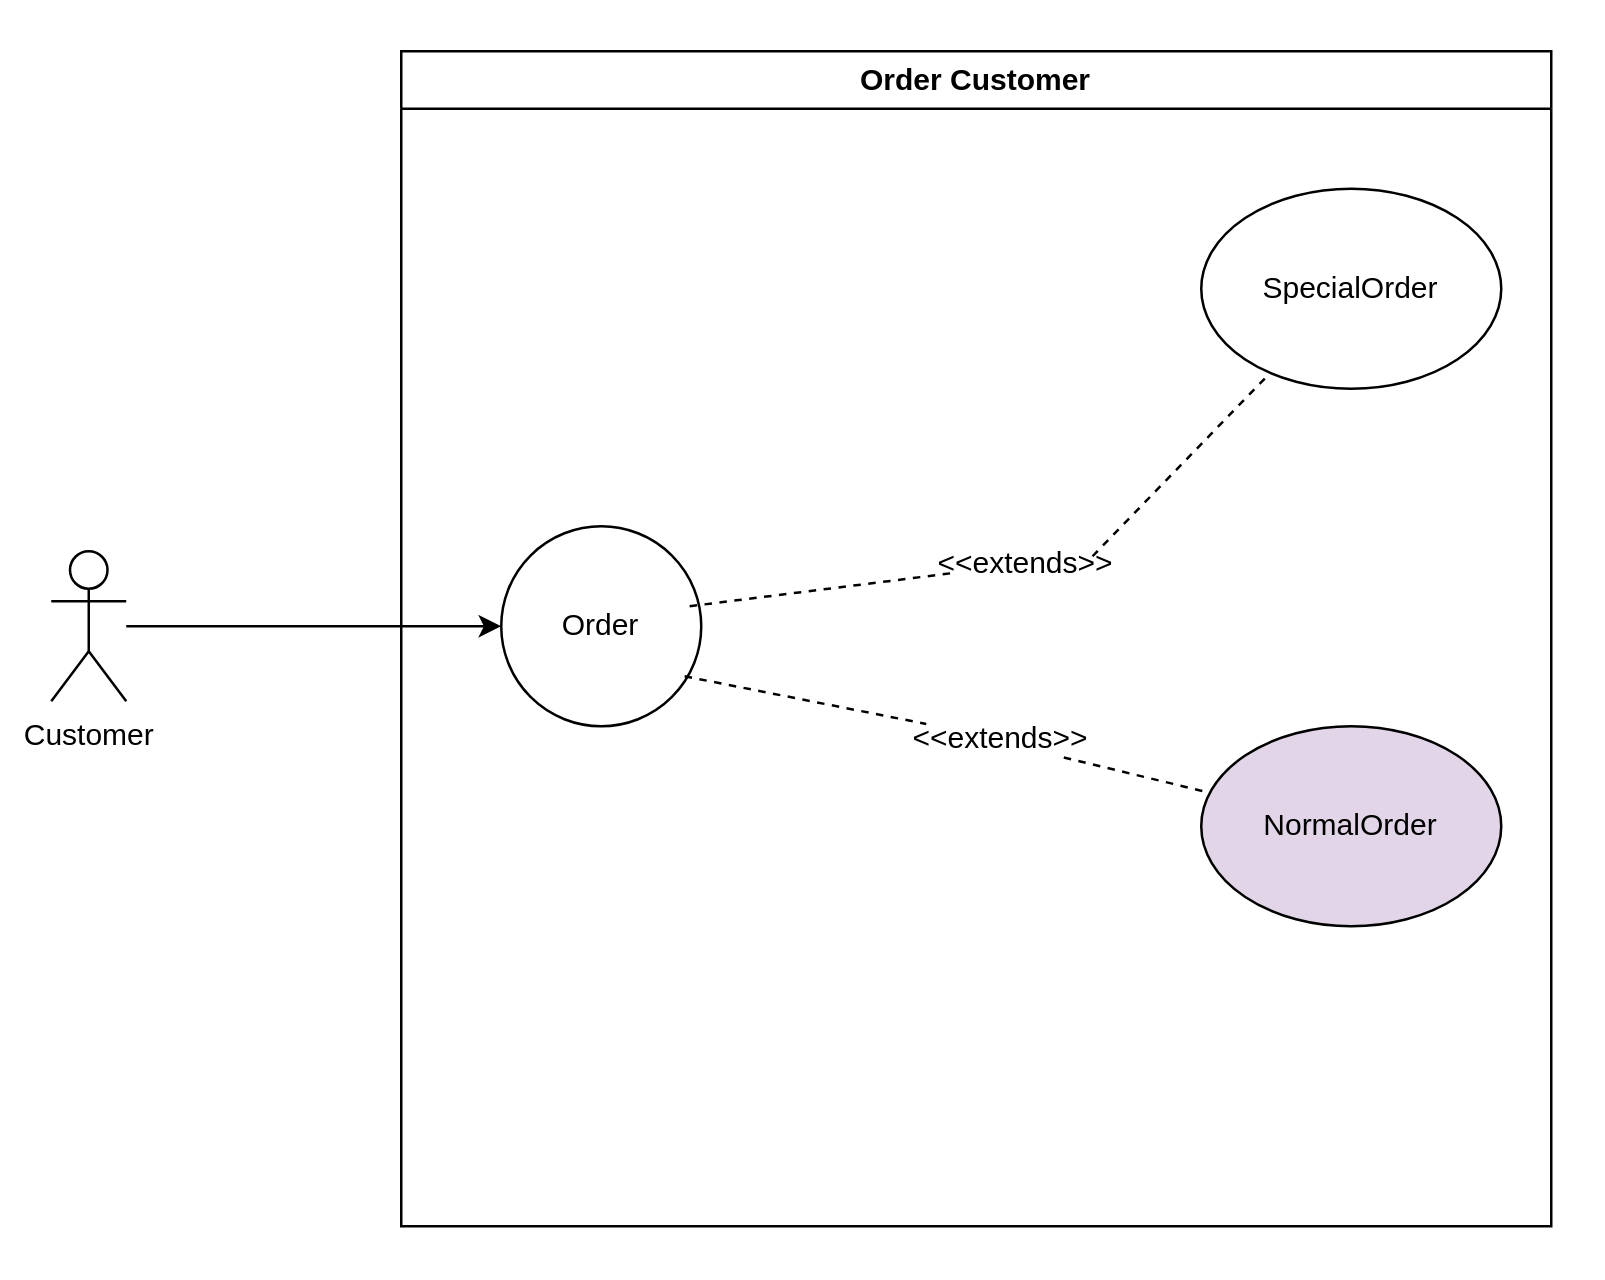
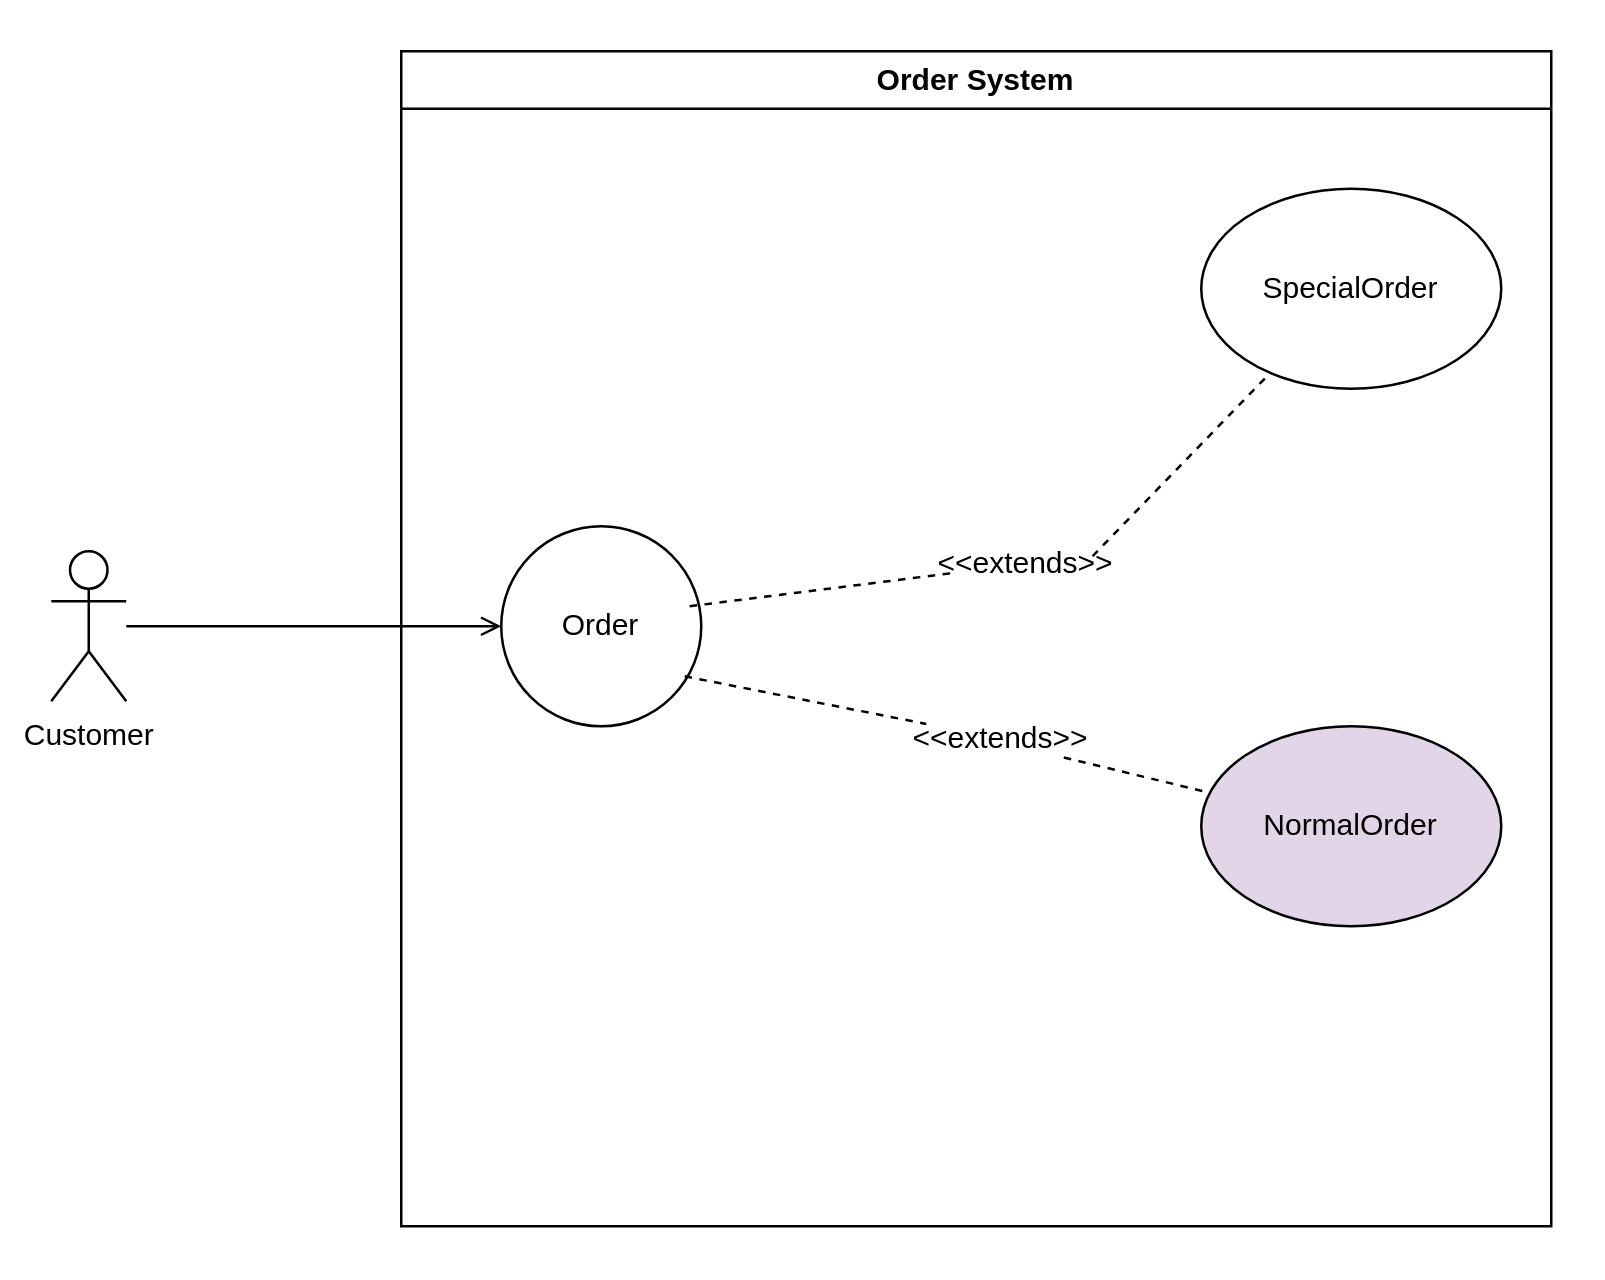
node "Order Customer": label "Order Customer" -> "Order System"
edge "Customer" -> "Order": arrowhead classic -> open
